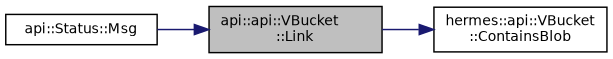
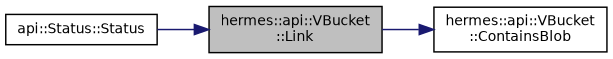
node "api::Status::Msg": label "api::Status::Msg" -> "api::Status::Status"
node "api::api::VBucket ::Link": label "api::api::VBucket ::Link" -> "hermes::api::VBucket ::Link"
